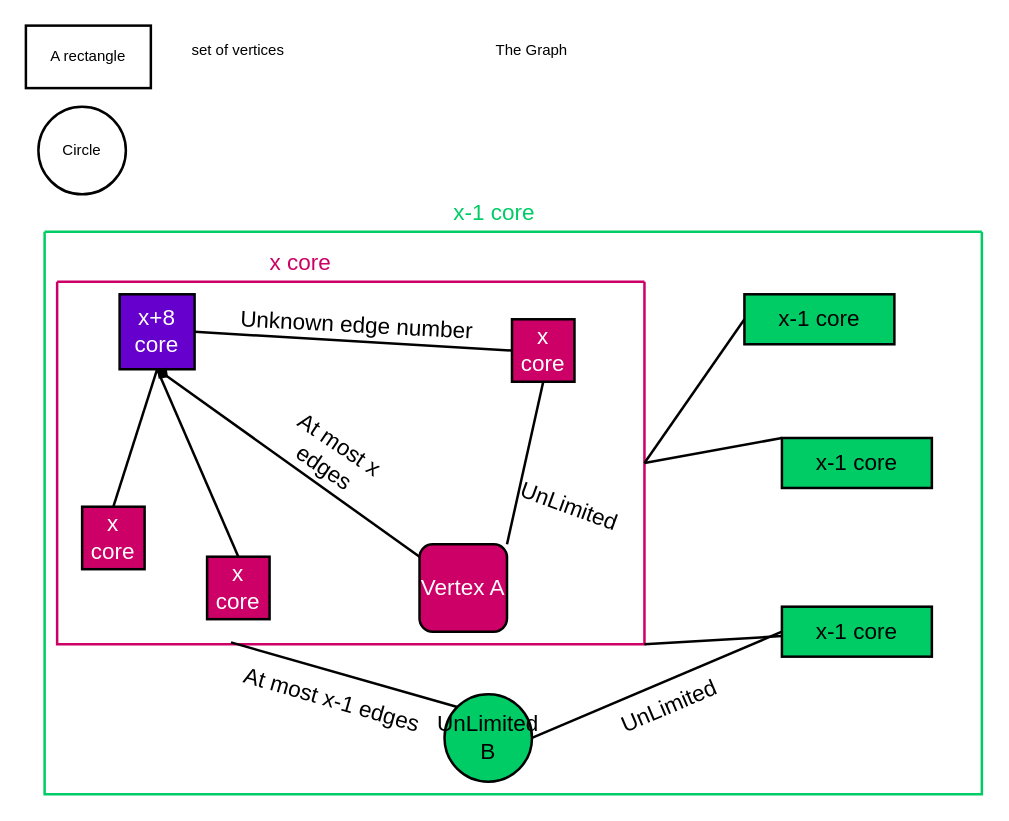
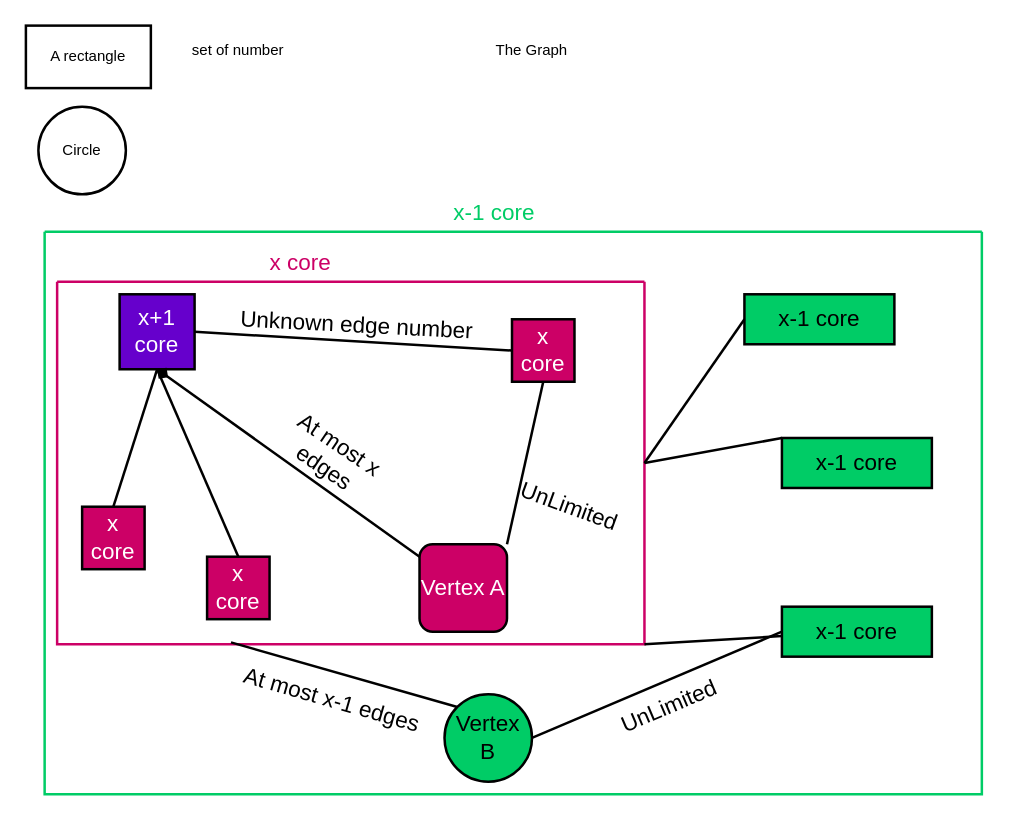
node "set of vertices": label "set of vertices" -> "set of number"
node "x+8 core": label "x+8 core" -> "x+1 core"
node "UnLimited B": label "UnLimited B" -> "Vertex B"
